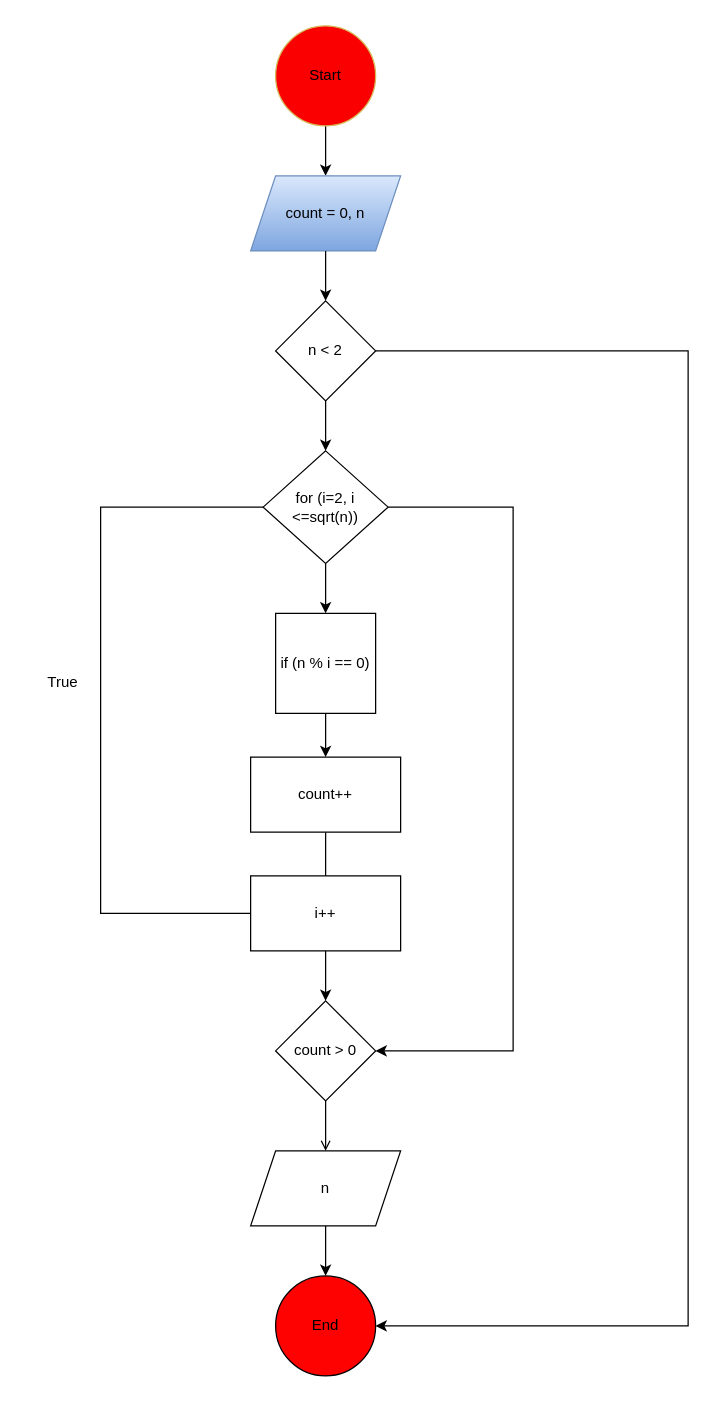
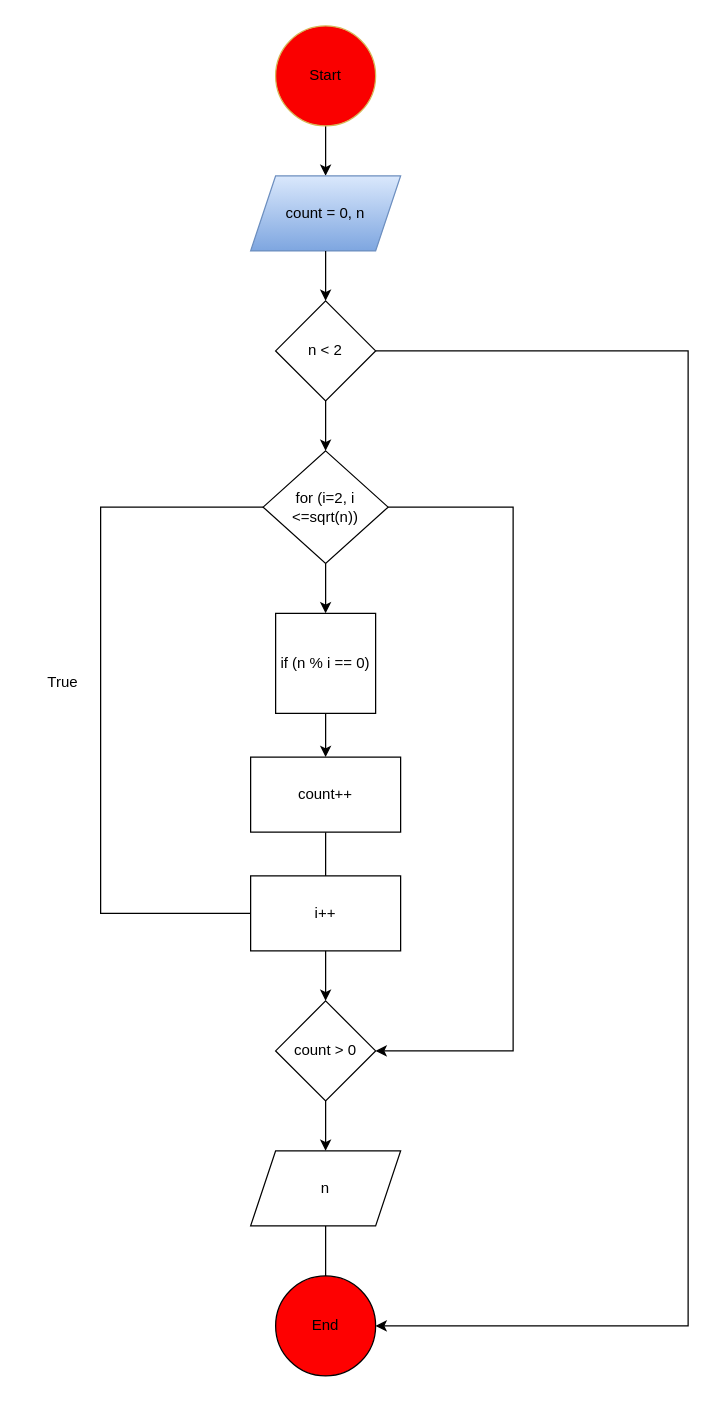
edge "count > 0" -> "n": arrowhead open -> classic
edge "n" -> "End": arrowhead classic -> none
